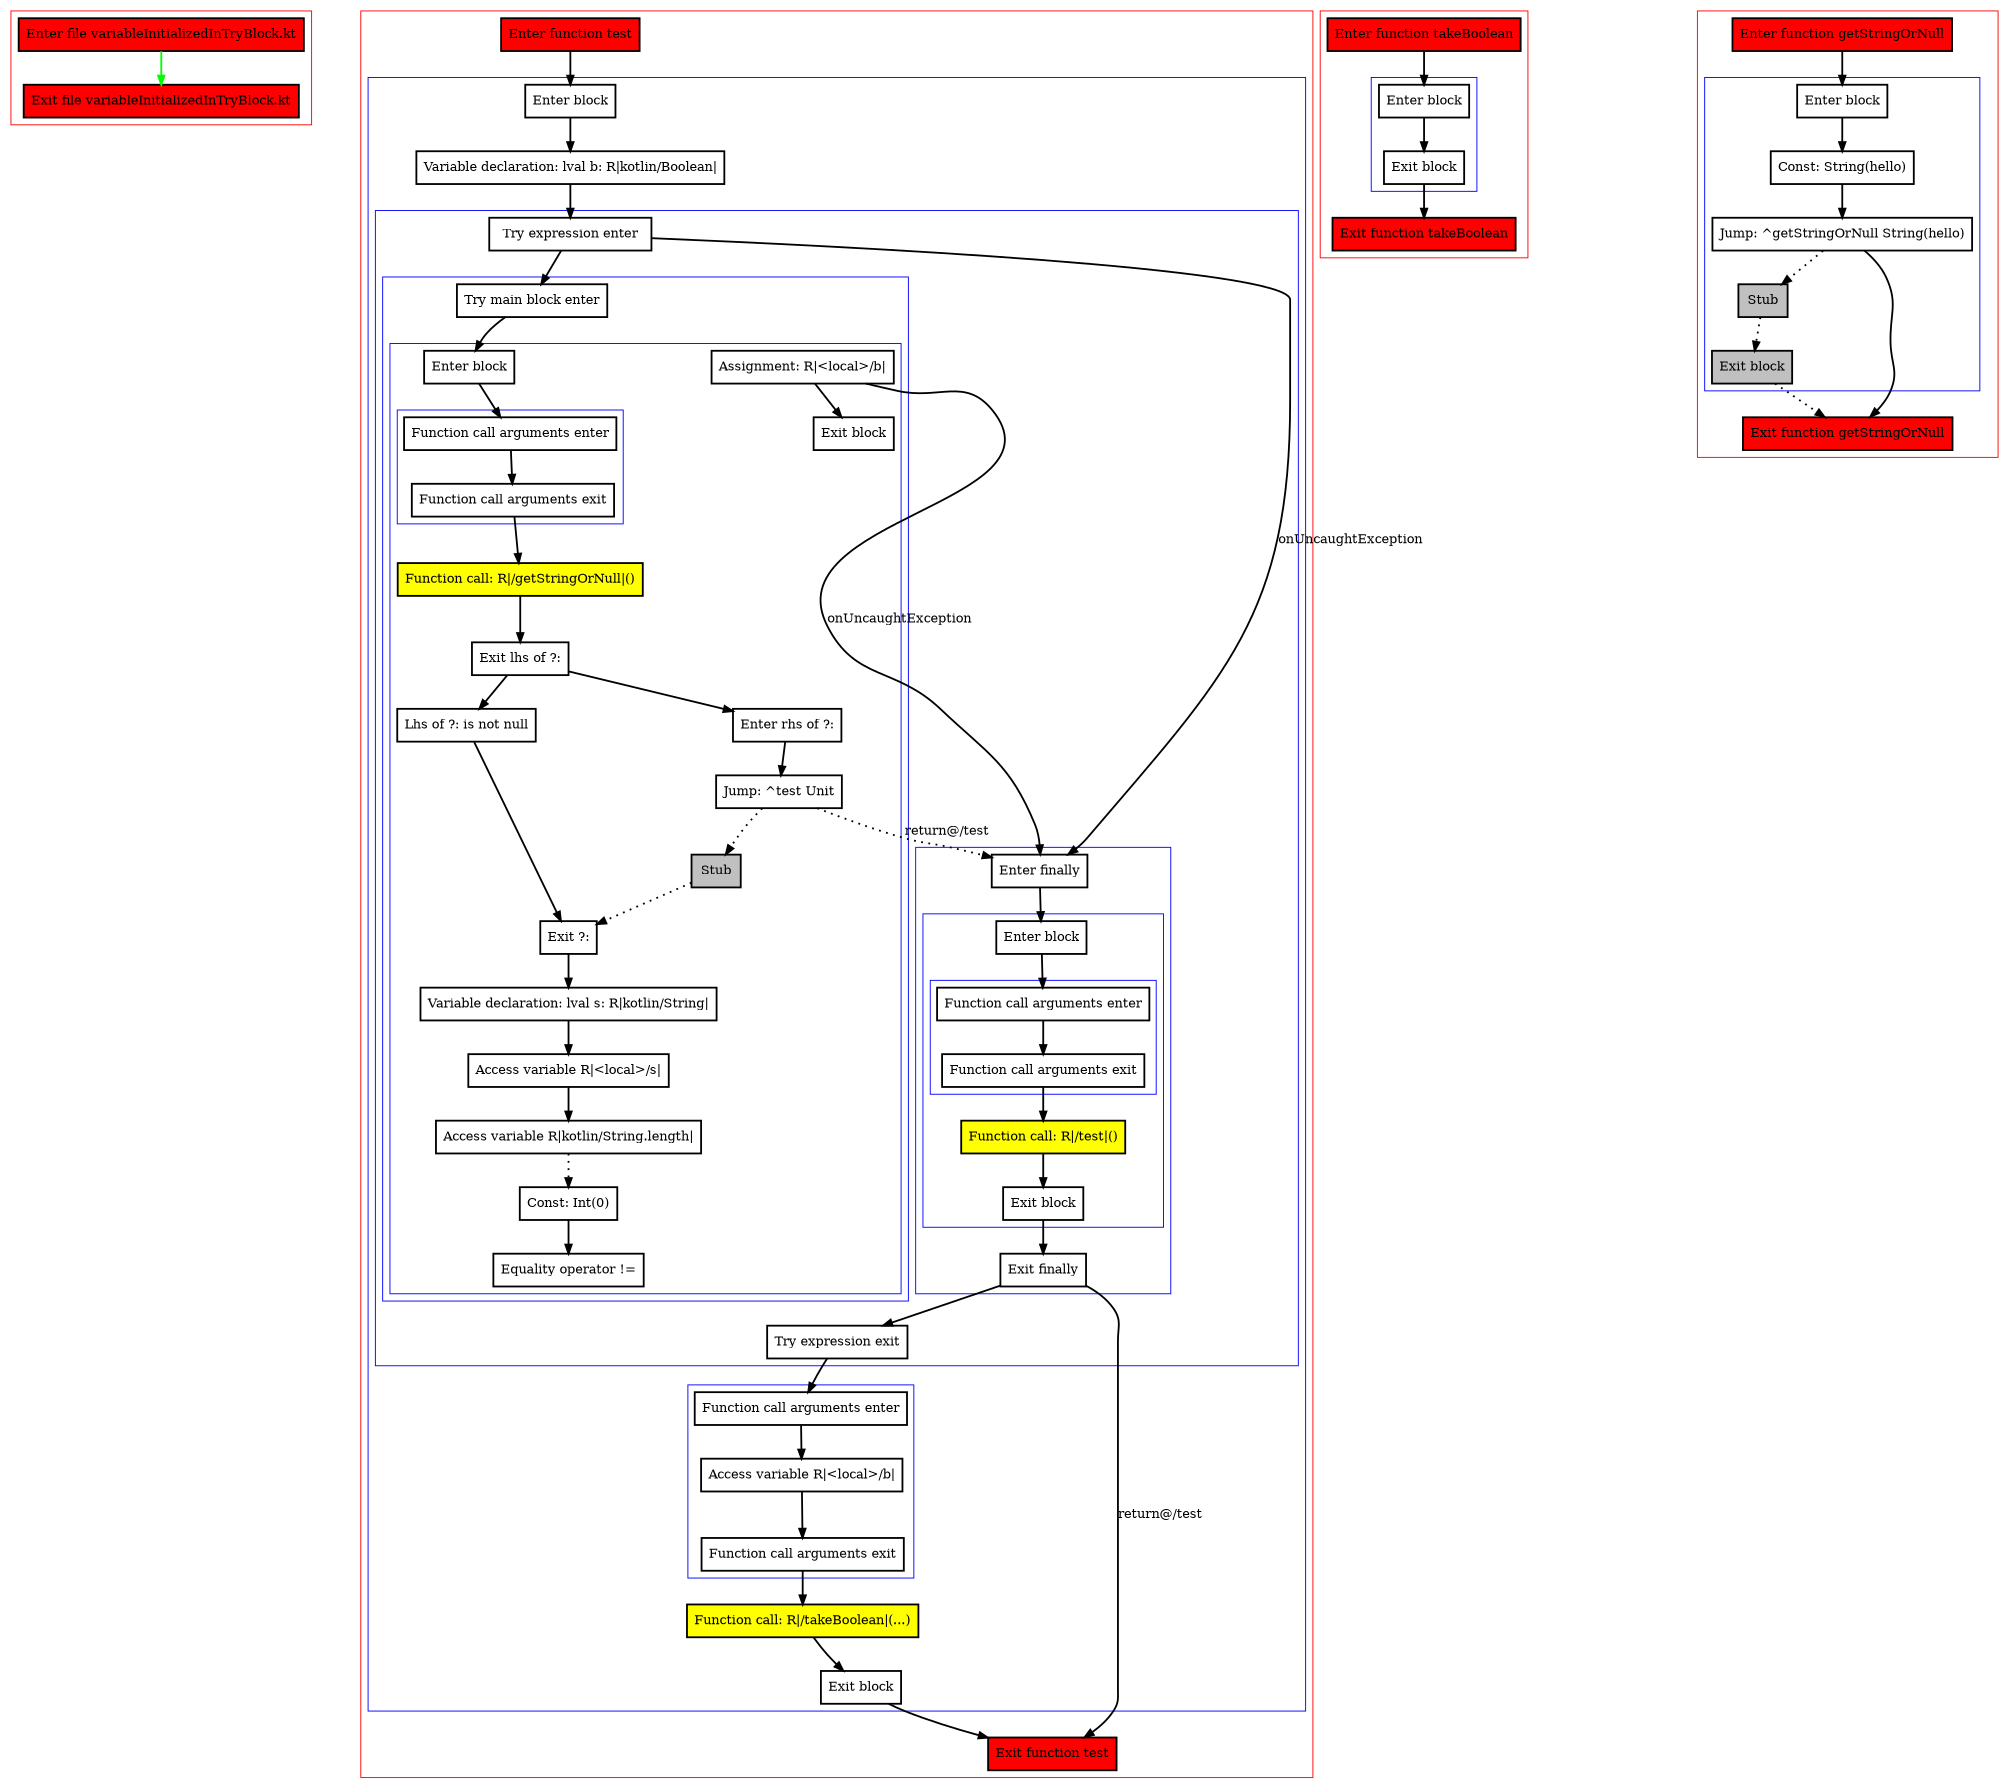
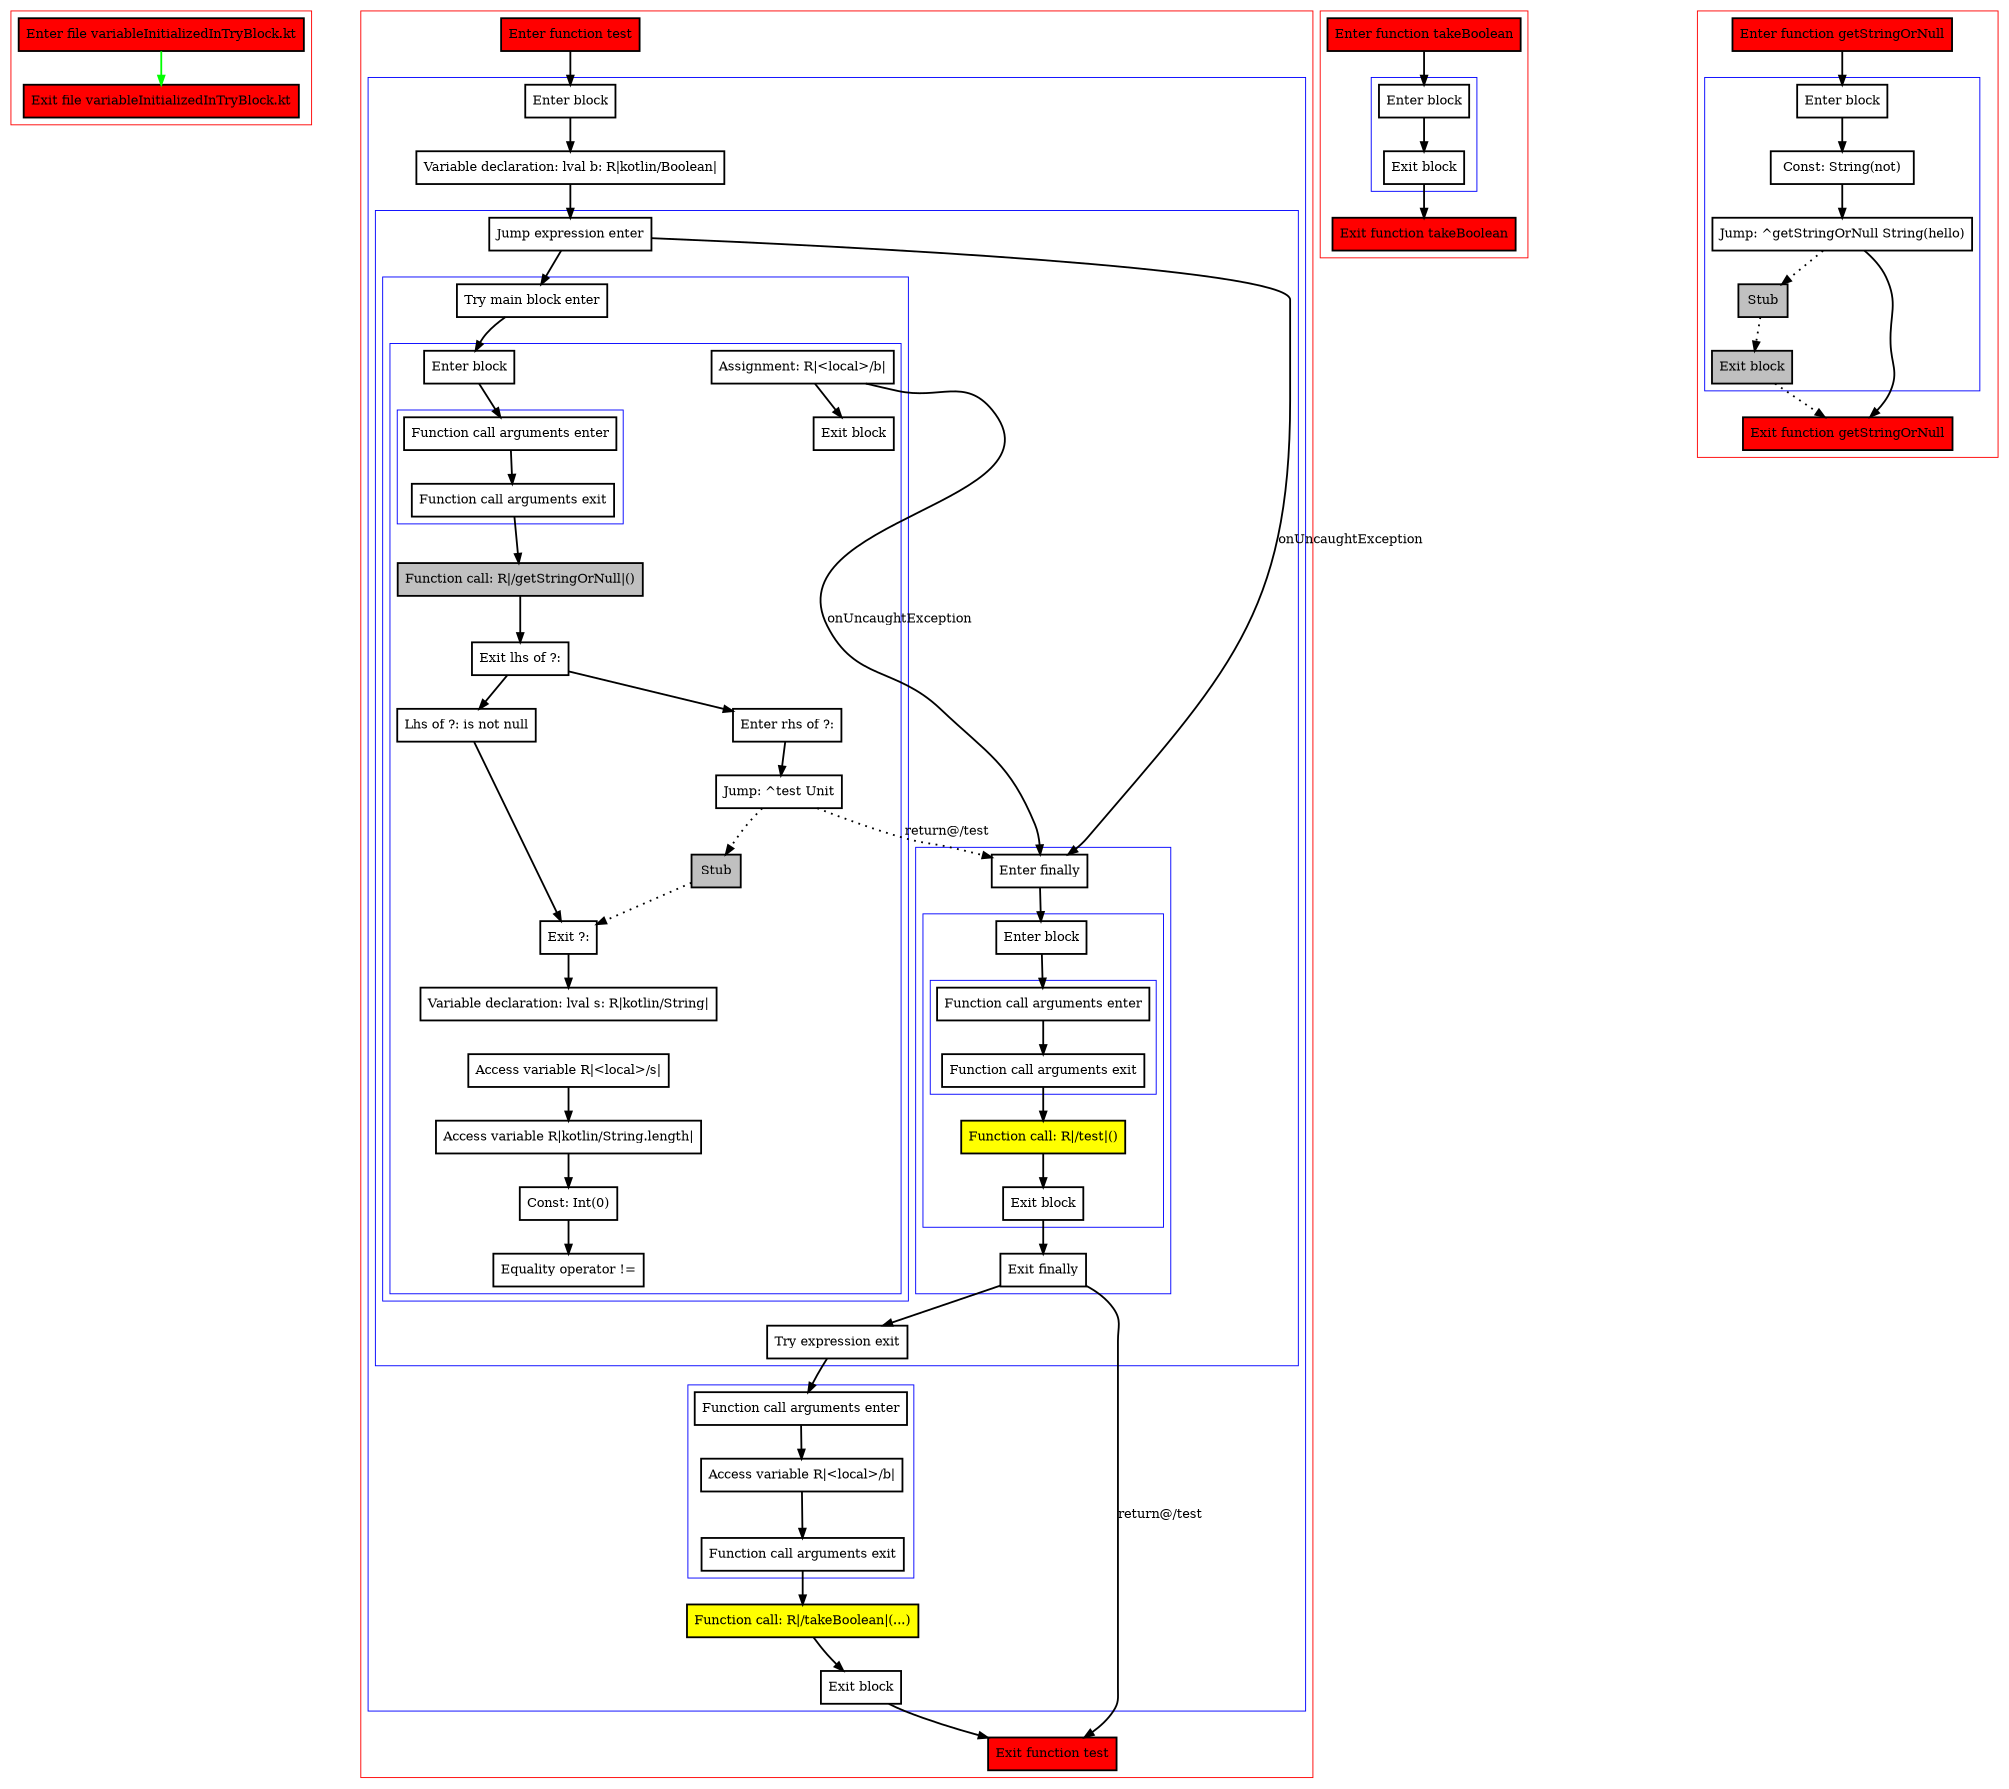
node "Const: String(hello)": label "Const: String(hello)" -> "Const: String(not)"
node "Try expression enter": label "Try expression enter" -> "Jump expression enter"
node "Function call: R|/getStringOrNull|()": fillcolor yellow -> gray
edge "Variable declaration: lval s: R|kotlin/String|" -> "Access variable R|<local>/s|": removed
edge "Access variable R|kotlin/String.length|" -> "Const: Int(0)": style dotted -> solid
